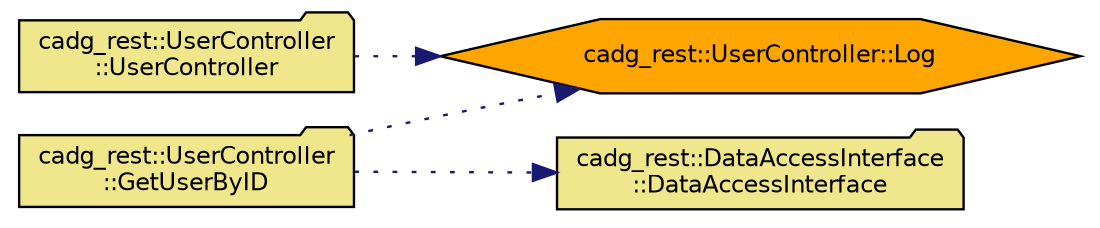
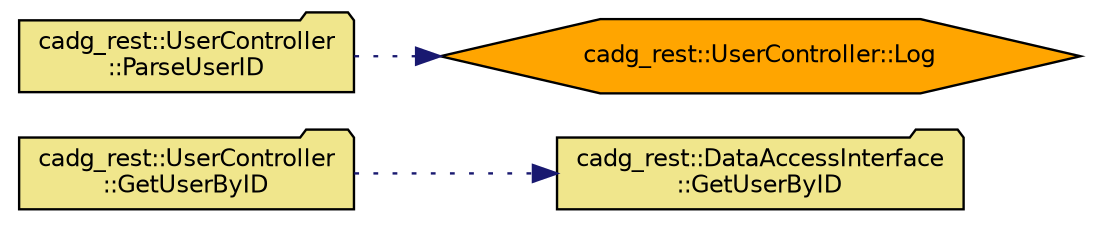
node "cadg_rest::UserController ::UserController": label "cadg_rest::UserController ::UserController" -> "cadg_rest::UserController ::ParseUserID"
edge "cadg_rest::UserController ::GetUserByID" -> "cadg_rest::UserController::Log": removed
node "cadg_rest::DataAccessInterface ::DataAccessInterface": label "cadg_rest::DataAccessInterface ::DataAccessInterface" -> "cadg_rest::DataAccessInterface ::GetUserByID"
